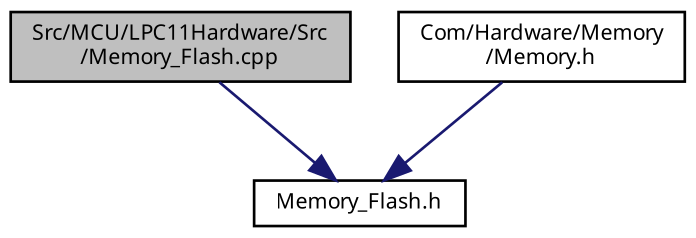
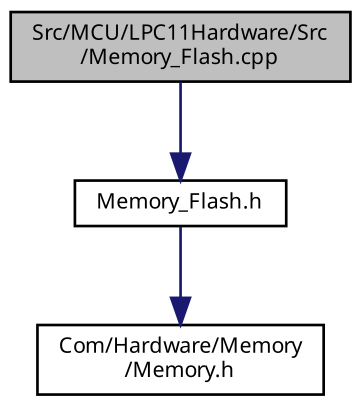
edge "Com/Hardware/Memory /Memory.h" -> "Memory_Flash.h": reversed
